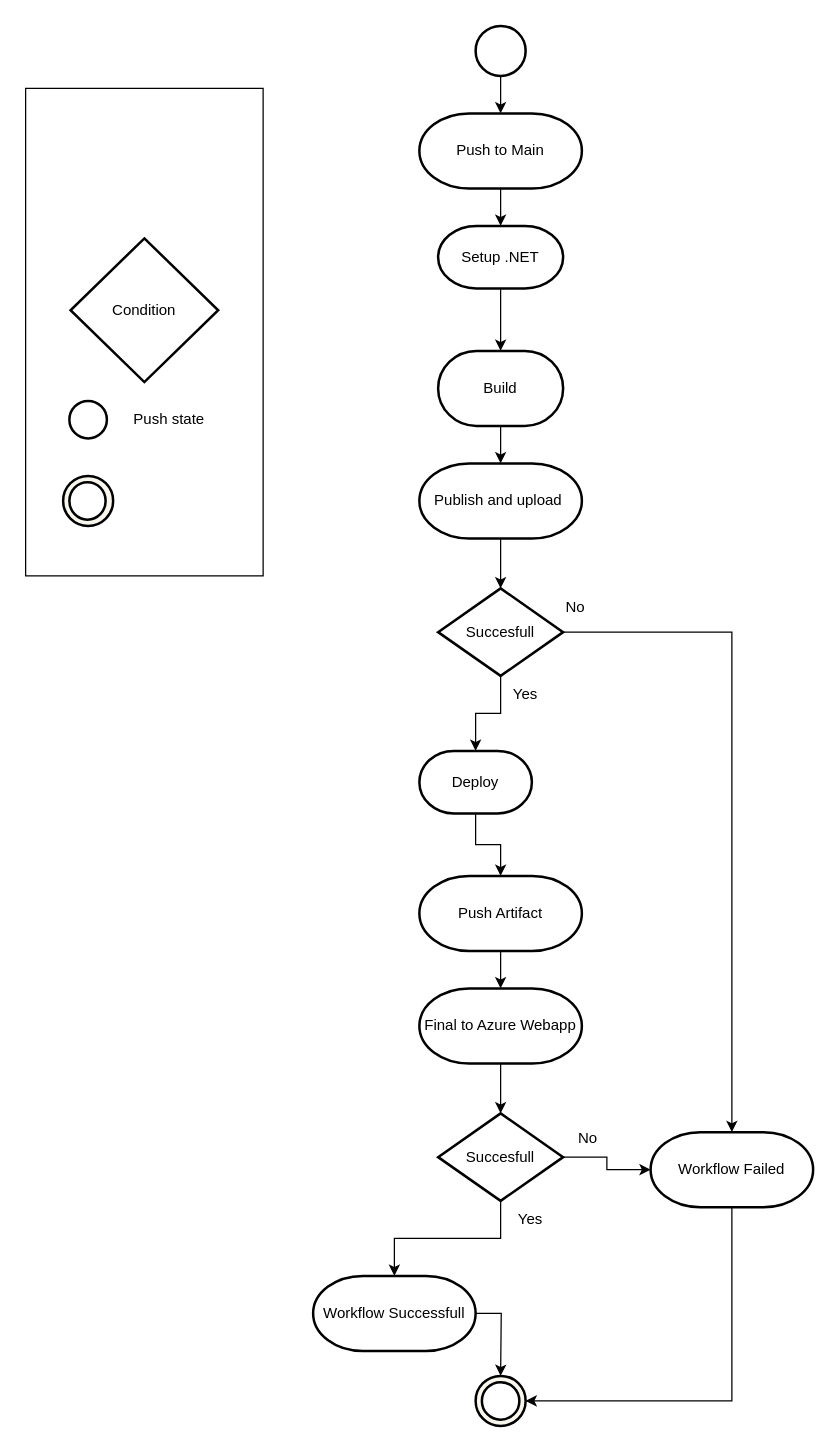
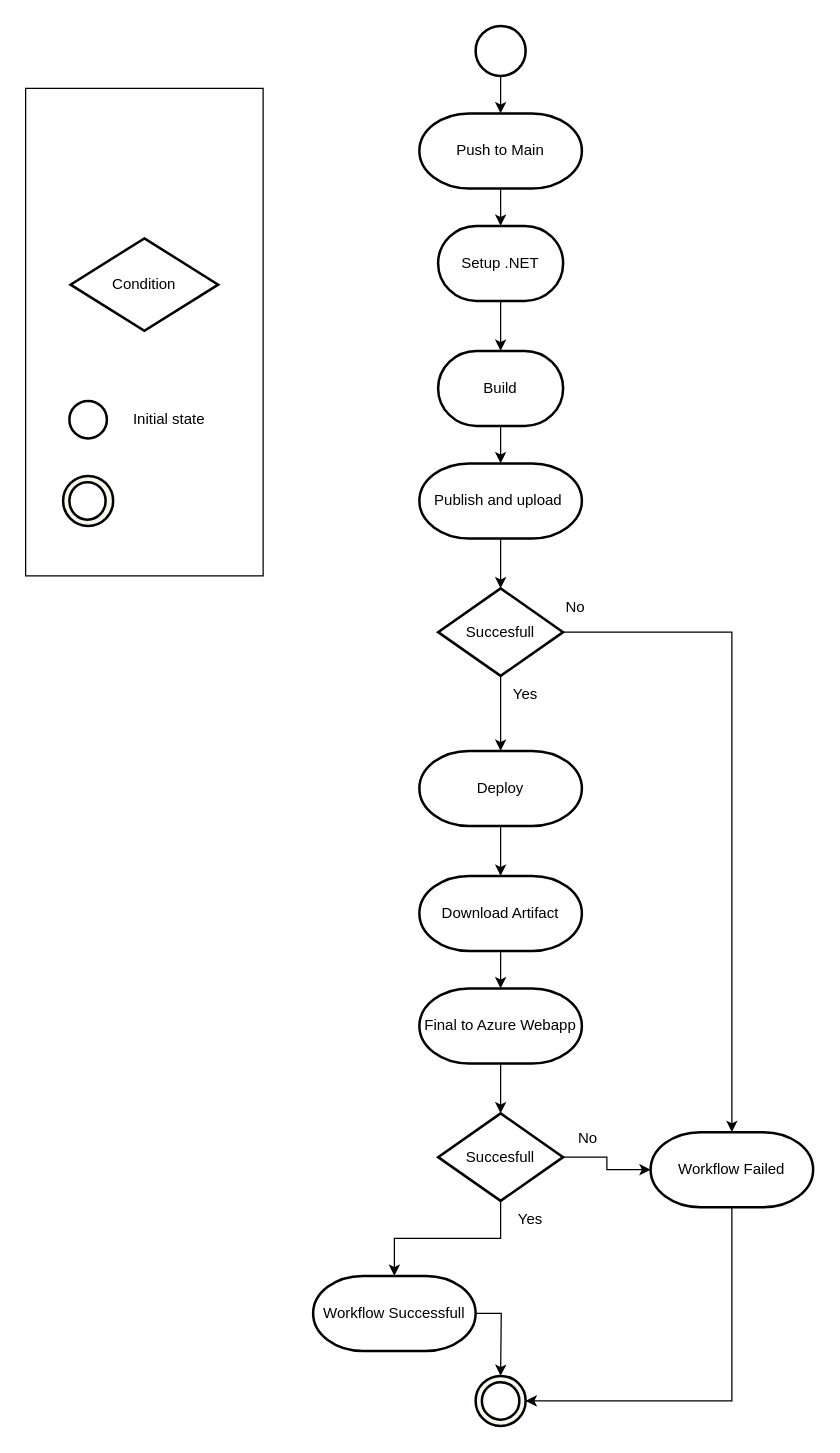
node "Setup .NET": size 125x63 -> 125x75
node "Condition": size 148x144 -> 148x93
node "Push state": label "Push state" -> "Initial state"
node "Deploy": size 113x63 -> 163x75
node "Push Artifact": label "Push Artifact" -> "Download Artifact"
